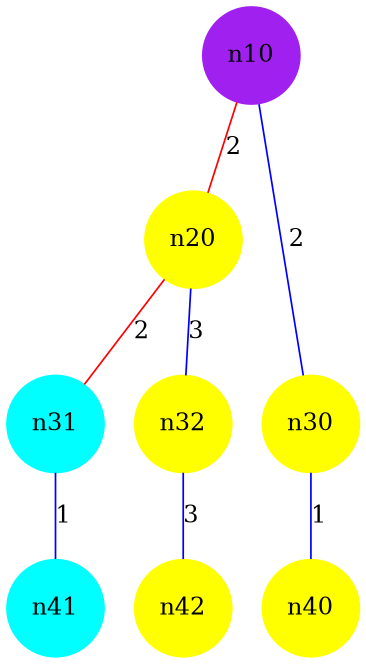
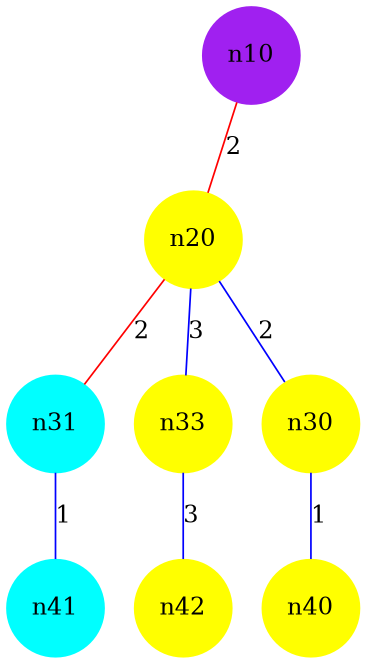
edge "n10" -- "n30": now "n20" -- "n30"
node "n32": label "n32" -> "n33"
